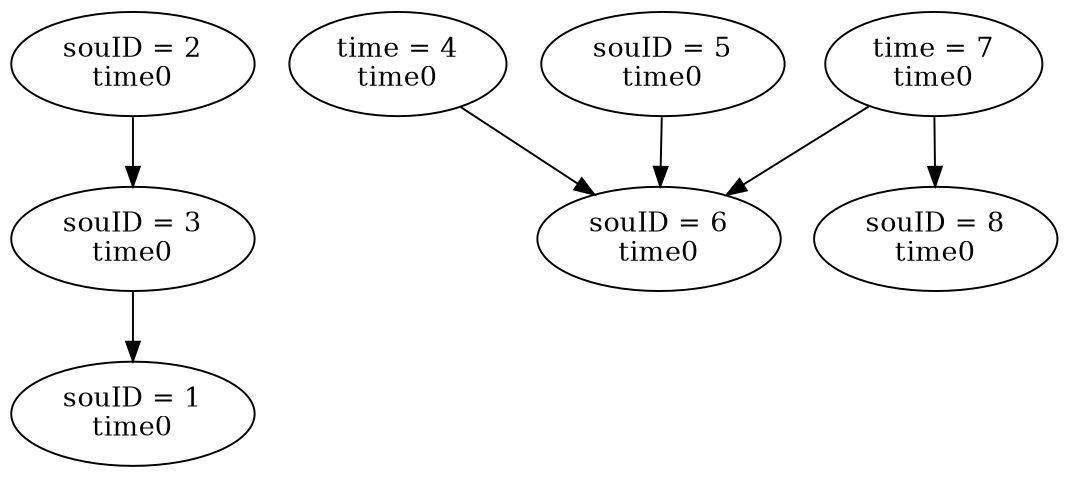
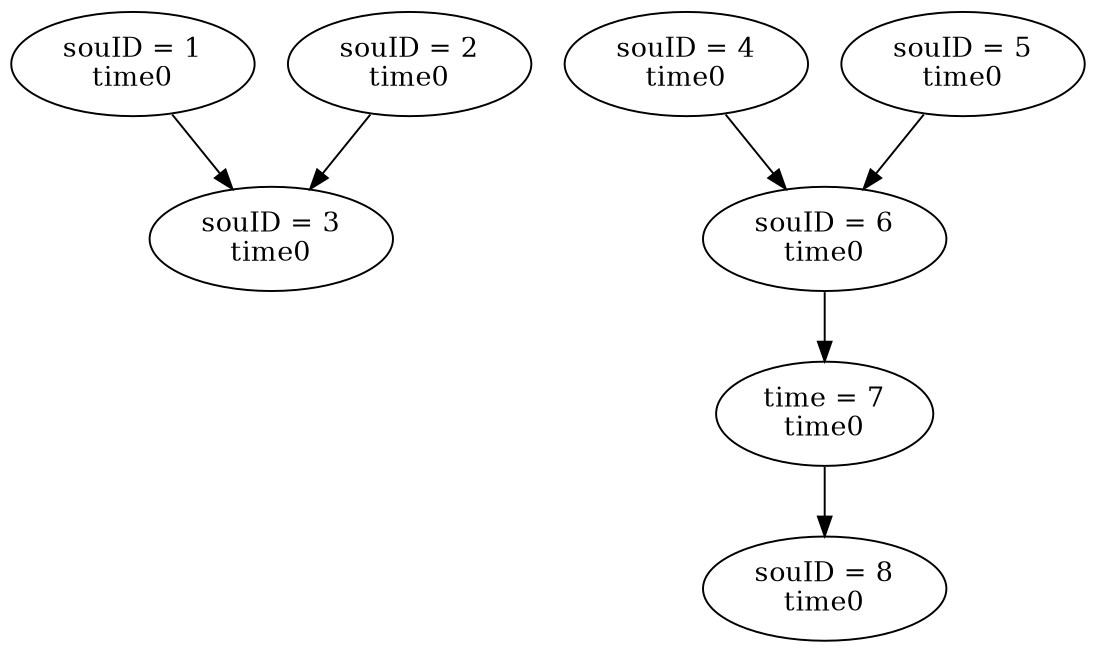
node "time = 4 time0": label "time = 4 time0" -> "souID = 4 time0"
edge "time = 7 time0" -> "souID = 6 time0": reversed
edge "souID = 3 time0" -> "souID = 1 time0": reversed
